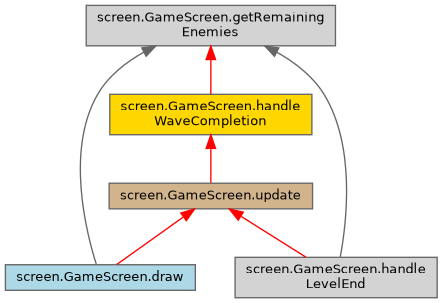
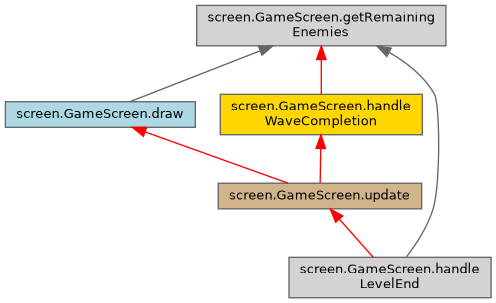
edge "screen.GameScreen.draw" -> "screen.GameScreen.update": reversed
